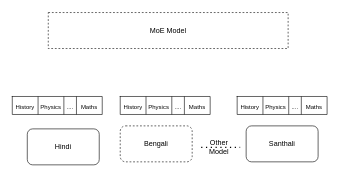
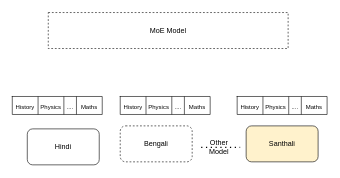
node "Santhali": fillcolor #ffffff -> #fff2cc
